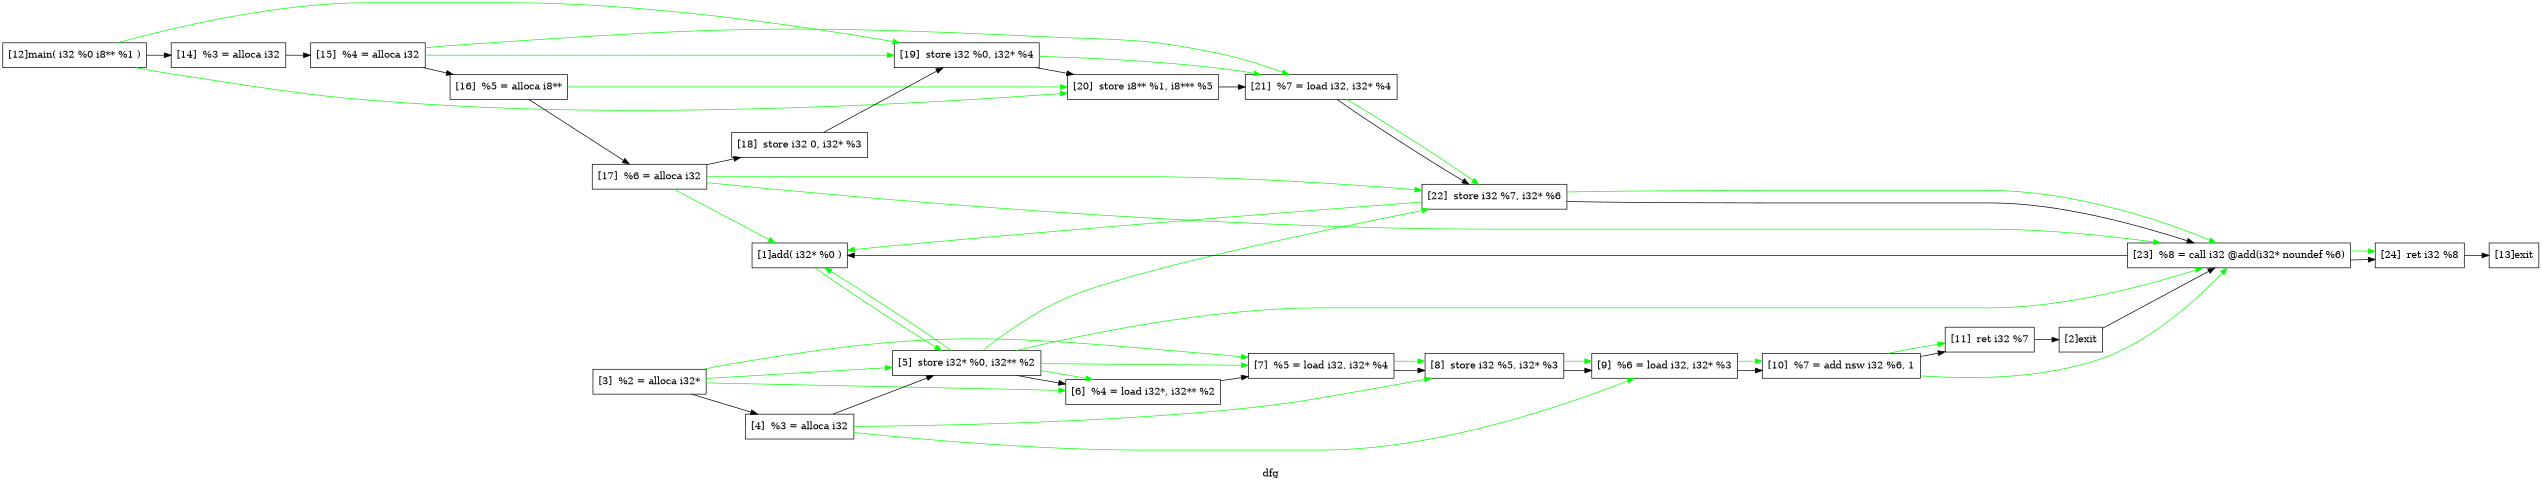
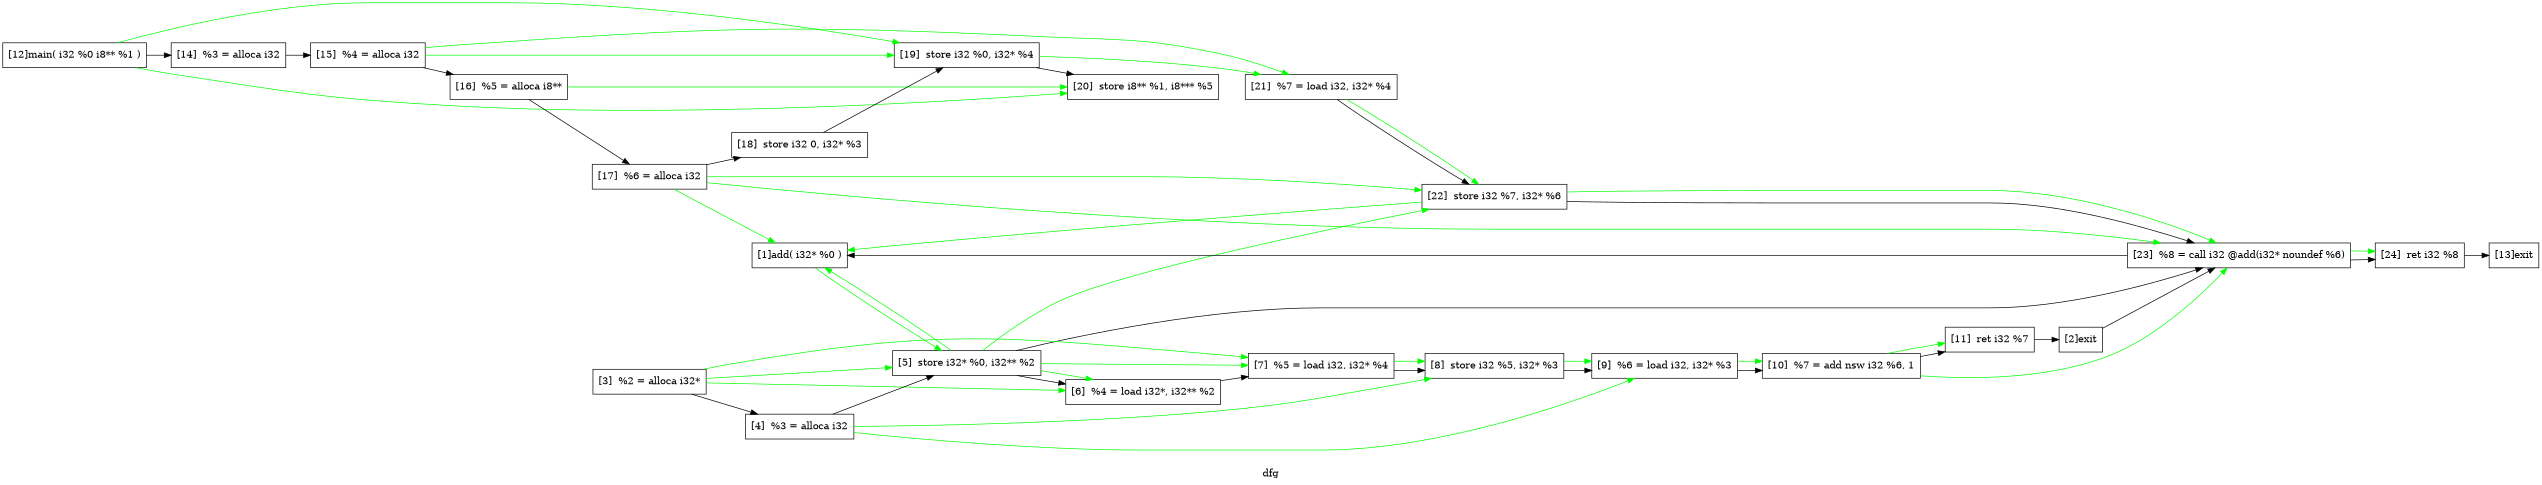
edge "[20]  store i8** %1, i8*** %5" -> "[21]  %7 = load i32, i32* %4": removed
edge "[5]  store i32* %0, i32** %2" -> "[23]  %8 = call i32 @add(i32* noundef %6)": color green -> black
